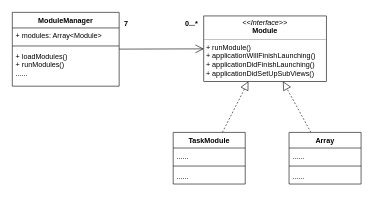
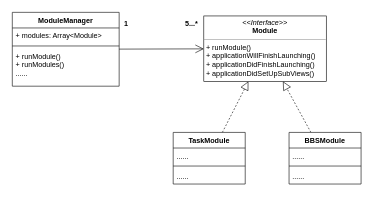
node "7": label "7" -> "1"
node "0...*": label "0...*" -> "5...*"
node "+ loadModules() + runModules() ......": label "+ loadModules() + runModules() ......" -> "+ runModule() + runModules() ......"
node "Array": label "Array" -> "BBSModule"
